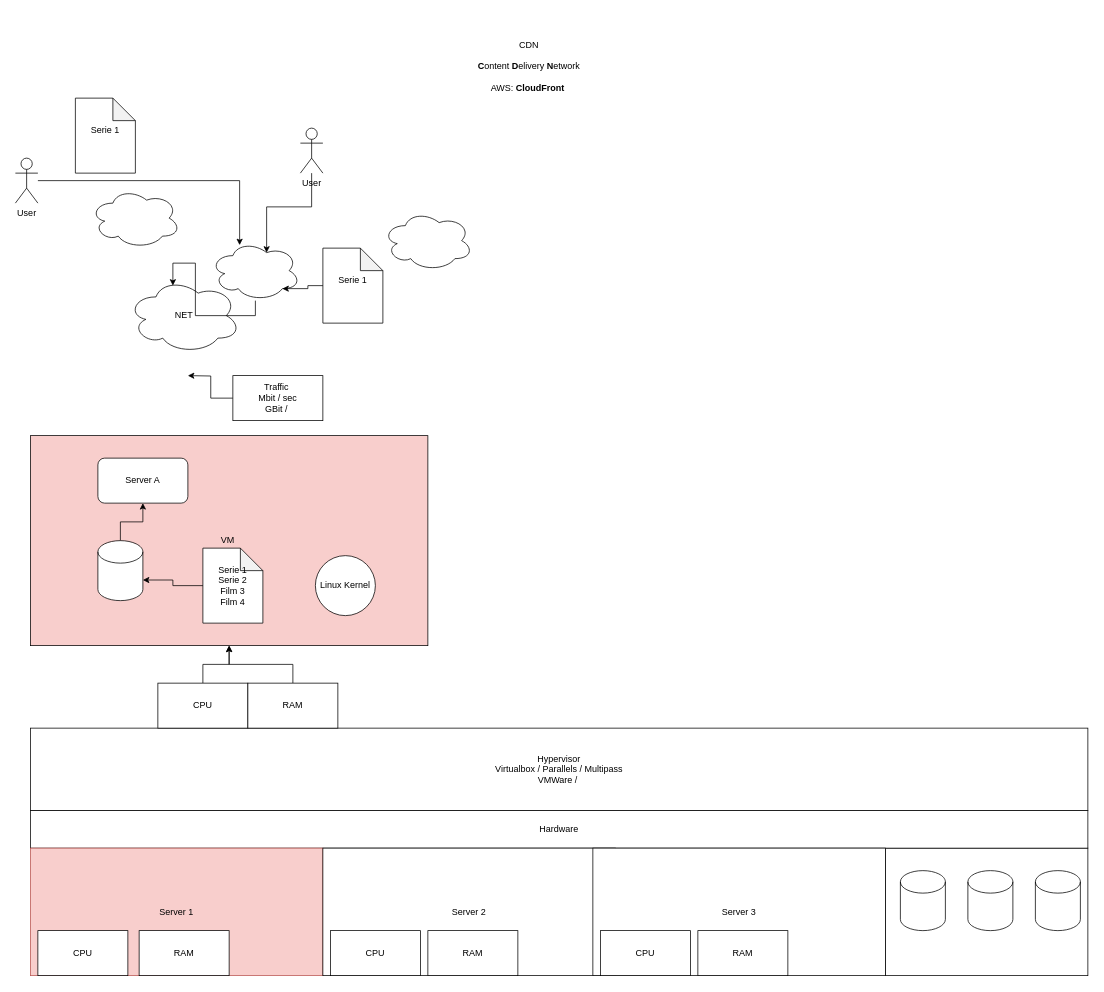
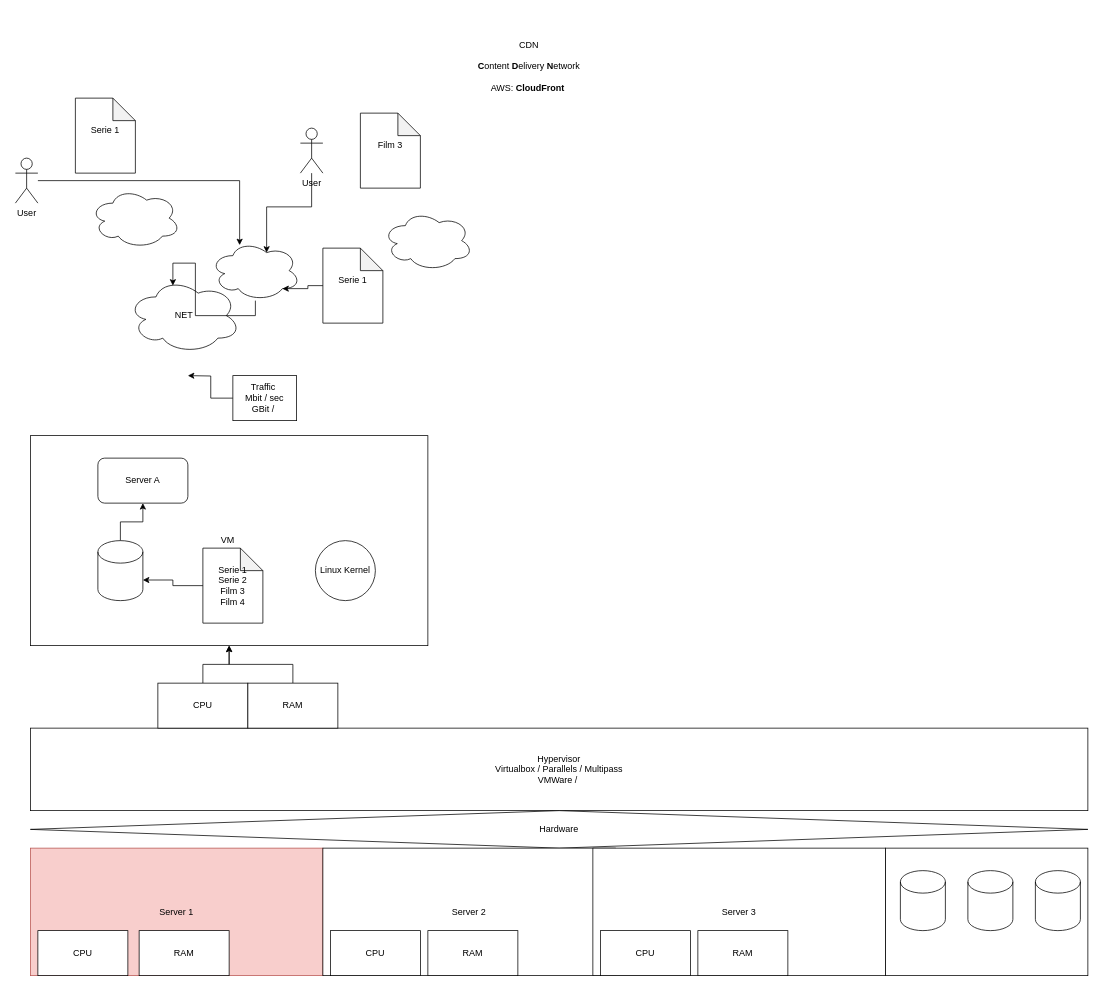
node "Film 3": added
node "Traffic Mbit / sec GBit /": size 90x45 -> 64x45
node "VM": fillcolor #f8cecc -> #ffffff
node "Linux Kernel": moved (345, 585) -> (345, 570)
node "Hardware": shape rectangle -> diamond
